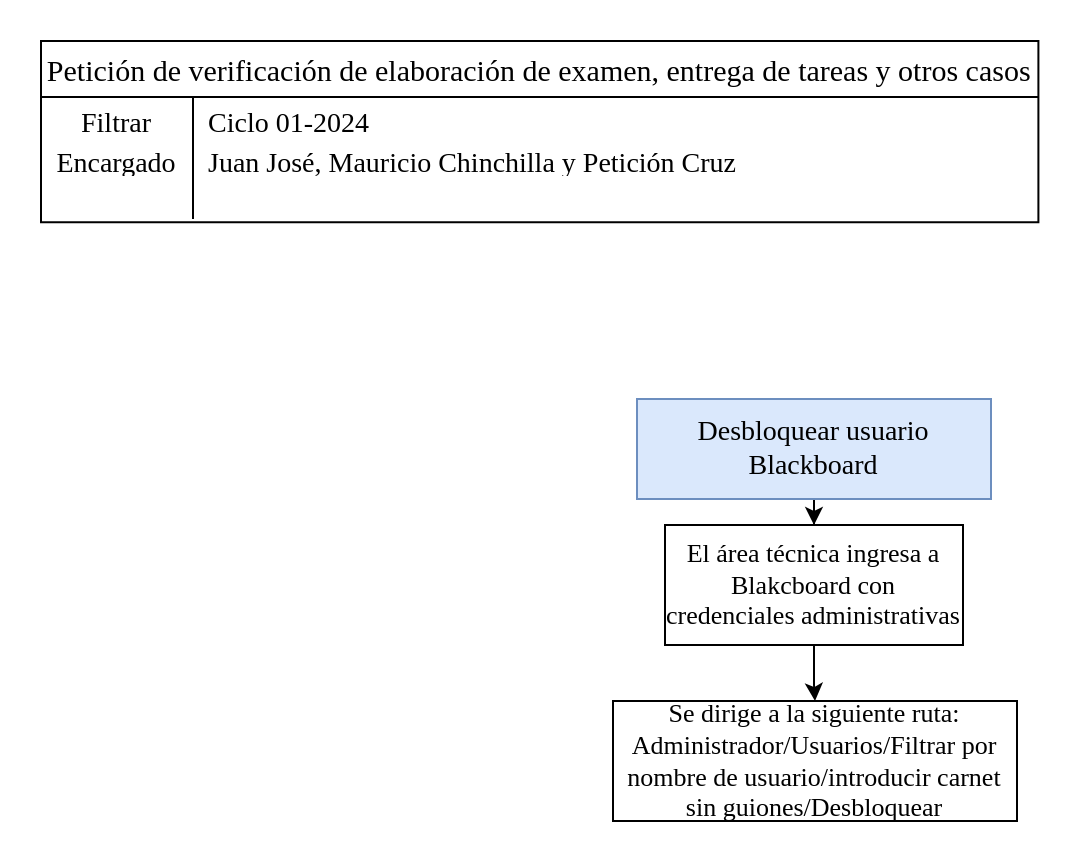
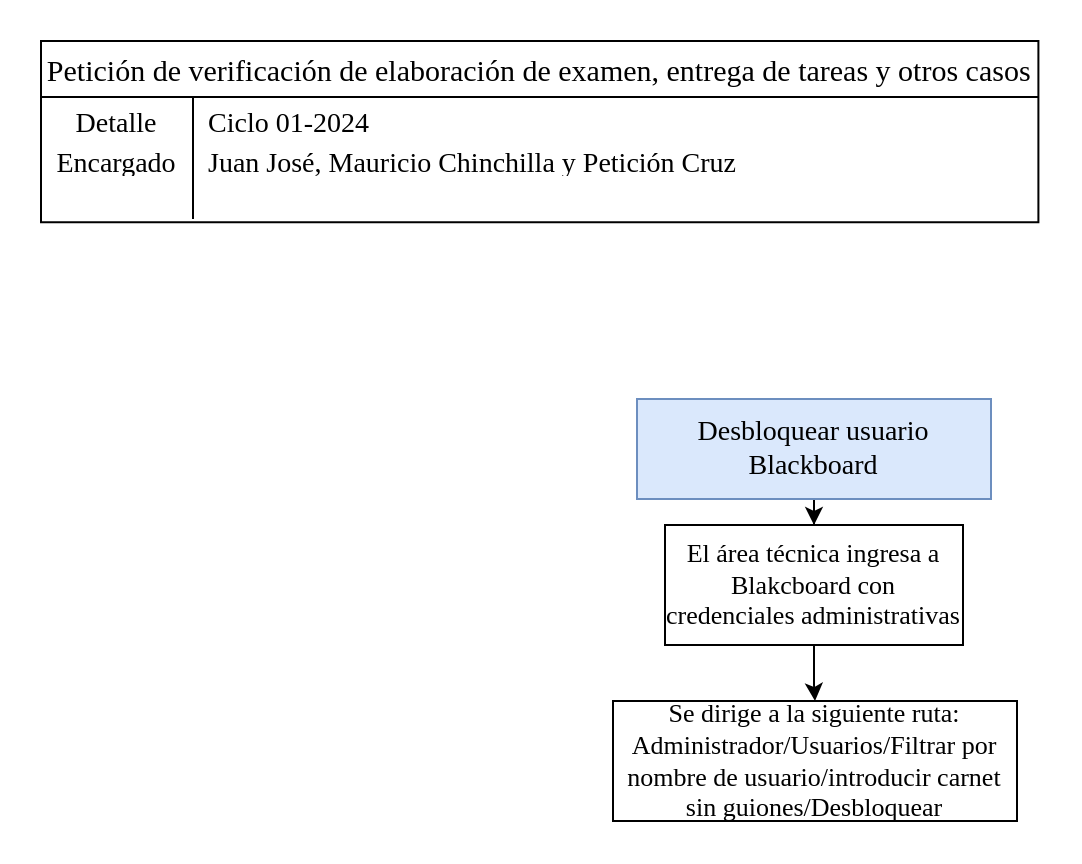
node "Filtrar": label "Filtrar" -> "Detalle"
